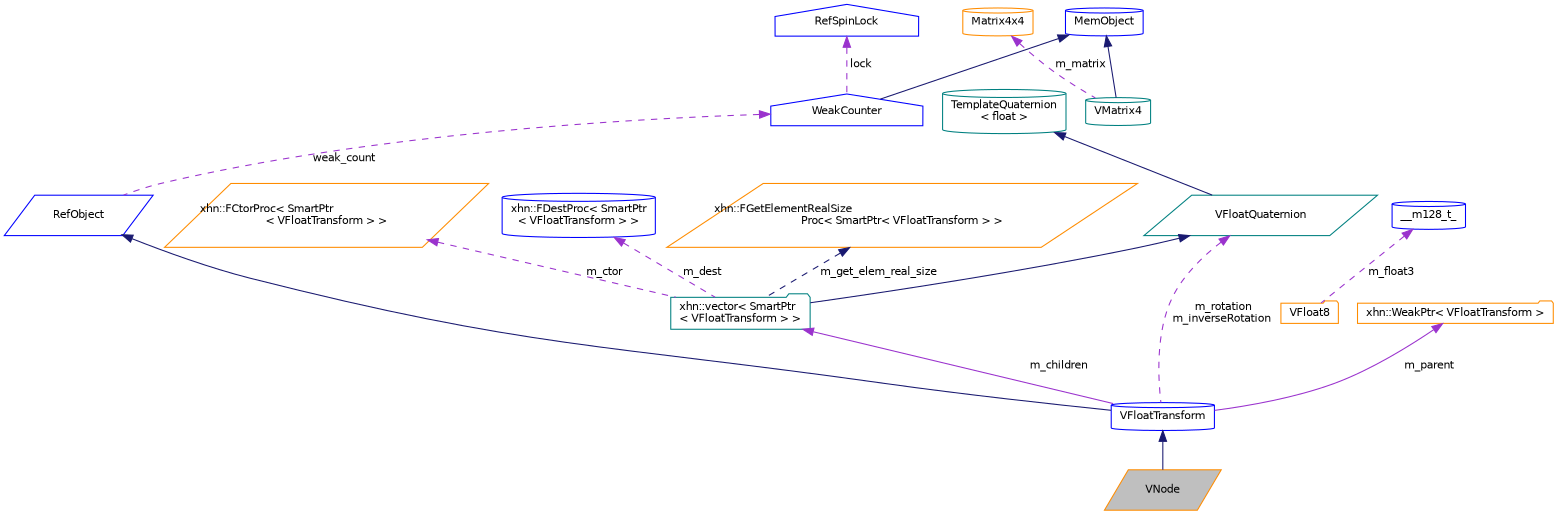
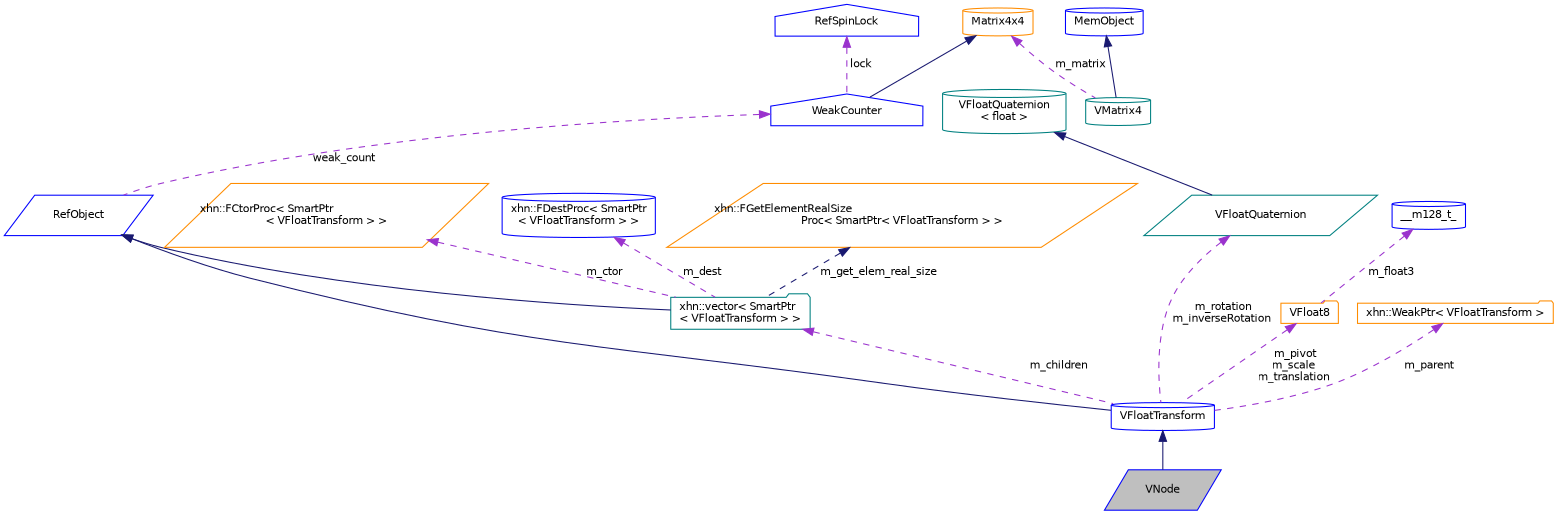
edge "WeakCounter" -> "MemObject": now "WeakCounter" -> "Matrix4x4"
node "TemplateQuaternion < float >": label "TemplateQuaternion < float >" -> "VFloatQuaternion < float >"
edge "xhn::vector< SmartPtr < VFloatTransform > >" -> "VFloatQuaternion": now "xhn::vector< SmartPtr < VFloatTransform > >" -> "RefObject"
edge "VFloatTransform" -> "VFloat8": added, label "m_pivot m_scale m_translation"
edge "VFloatTransform" -> "xhn::vector< SmartPtr < VFloatTransform > >": style solid -> dashed
edge "VFloatTransform" -> "xhn::WeakPtr< VFloatTransform >": style solid -> dashed
node "VNode": color darkorange -> blue
